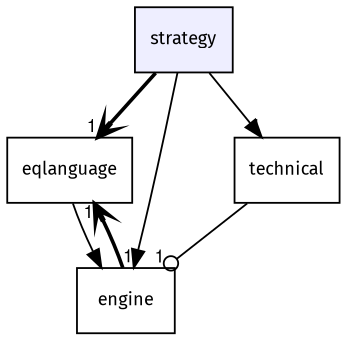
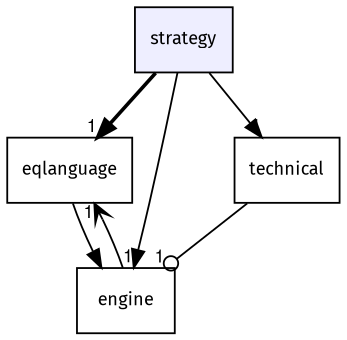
edge "strategy" -> "eqlanguage": arrowhead vee -> normal
edge "engine" -> "eqlanguage": style bold -> solid
